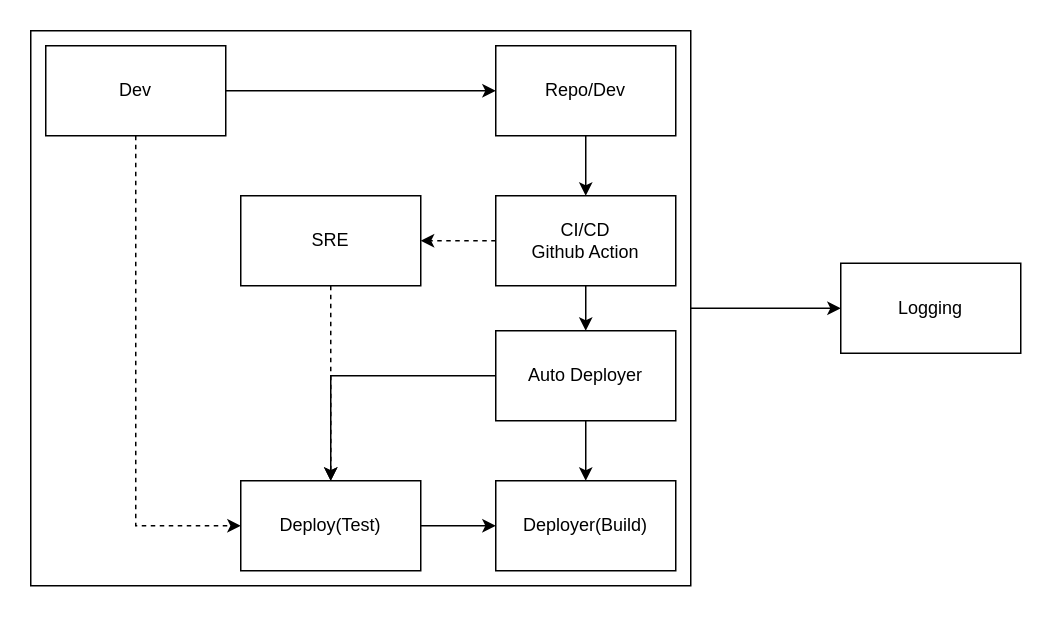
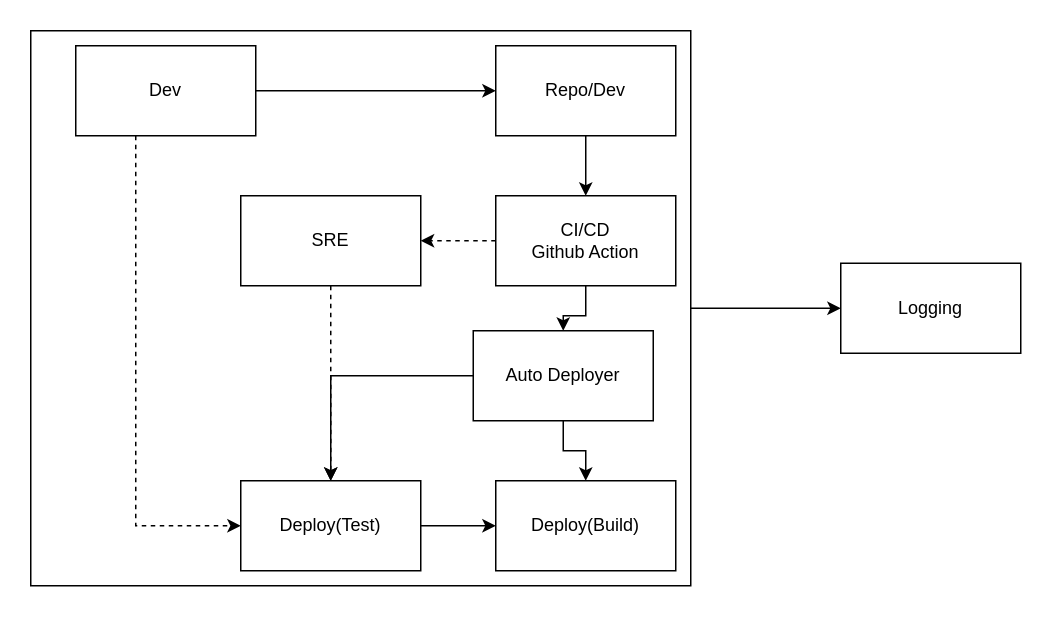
node "Dev": moved (136, 91) -> (166, 91)
node "Auto Deployer": moved (586, 376) -> (563, 376)
node "Deployer(Build)": label "Deployer(Build)" -> "Deploy(Build)"
